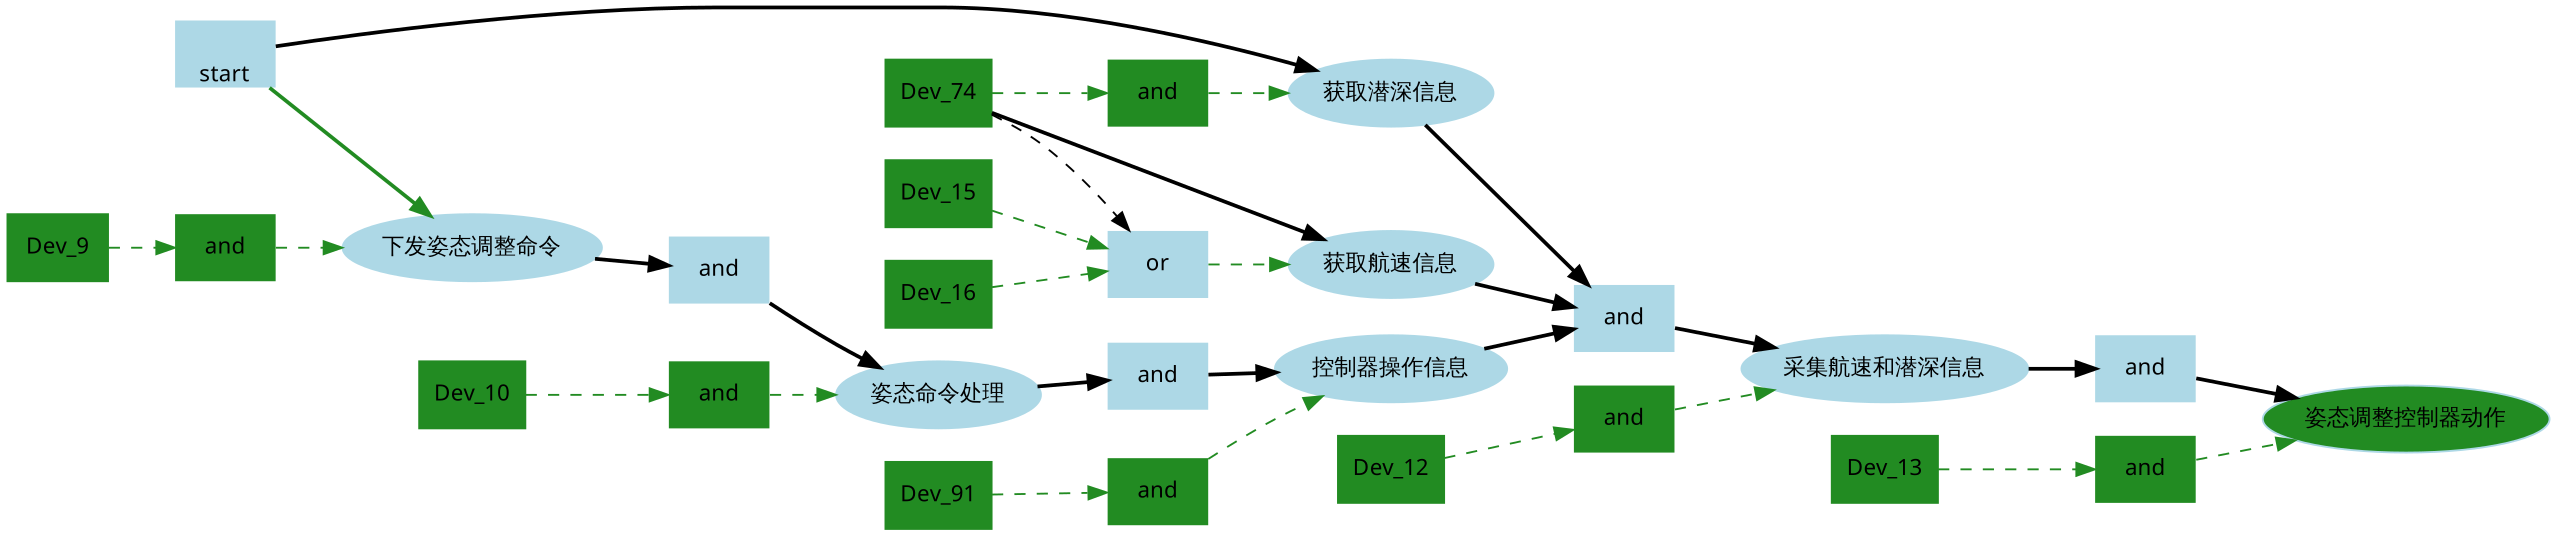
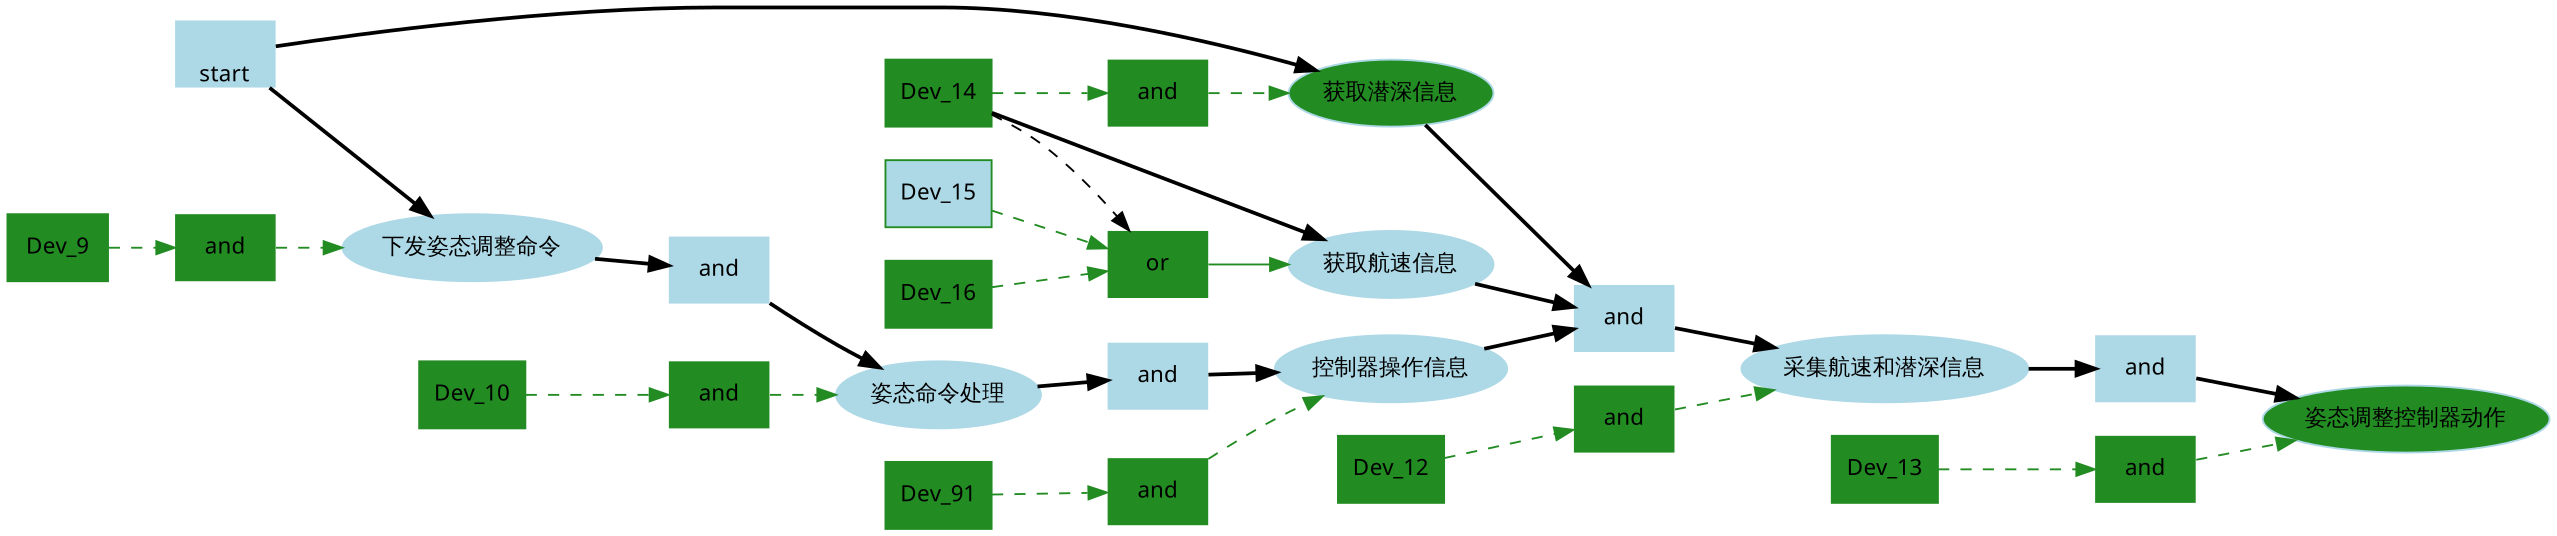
node "Dev_74": label "Dev_74" -> "Dev_14"
node "获取潜深信息": fillcolor lightblue -> forestgreen
edge "start" -> "下发姿态调整命令": color forestgreen -> black
node "Dev_15": fillcolor forestgreen -> lightblue
node "or": fillcolor lightblue -> forestgreen
edge "or" -> "获取航速信息": style dashed -> bold
